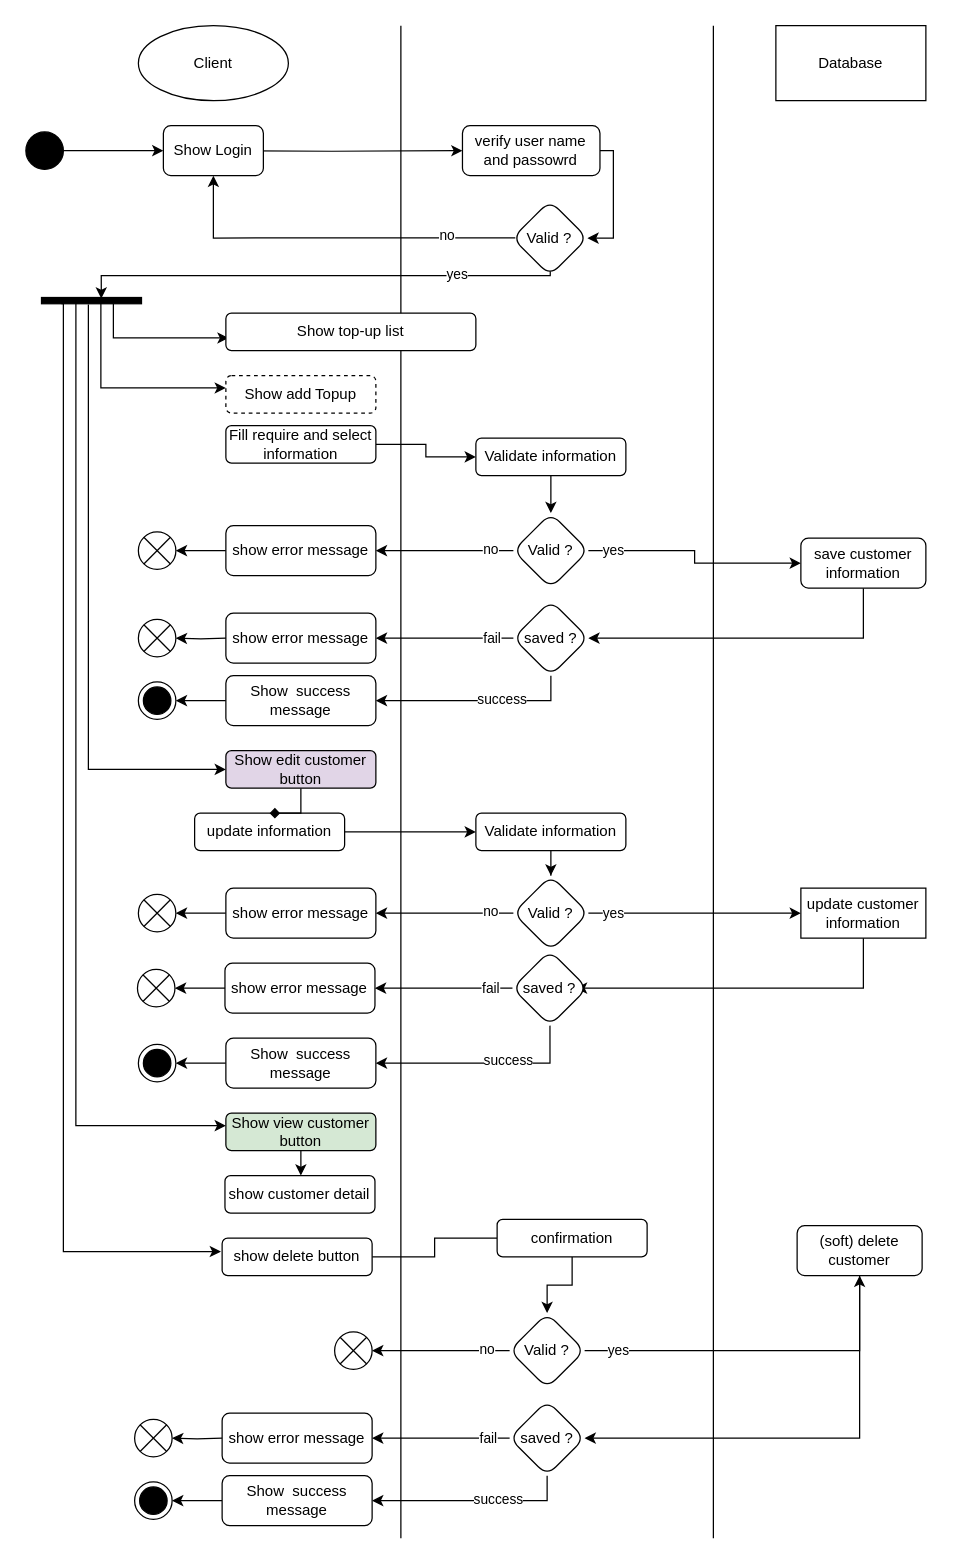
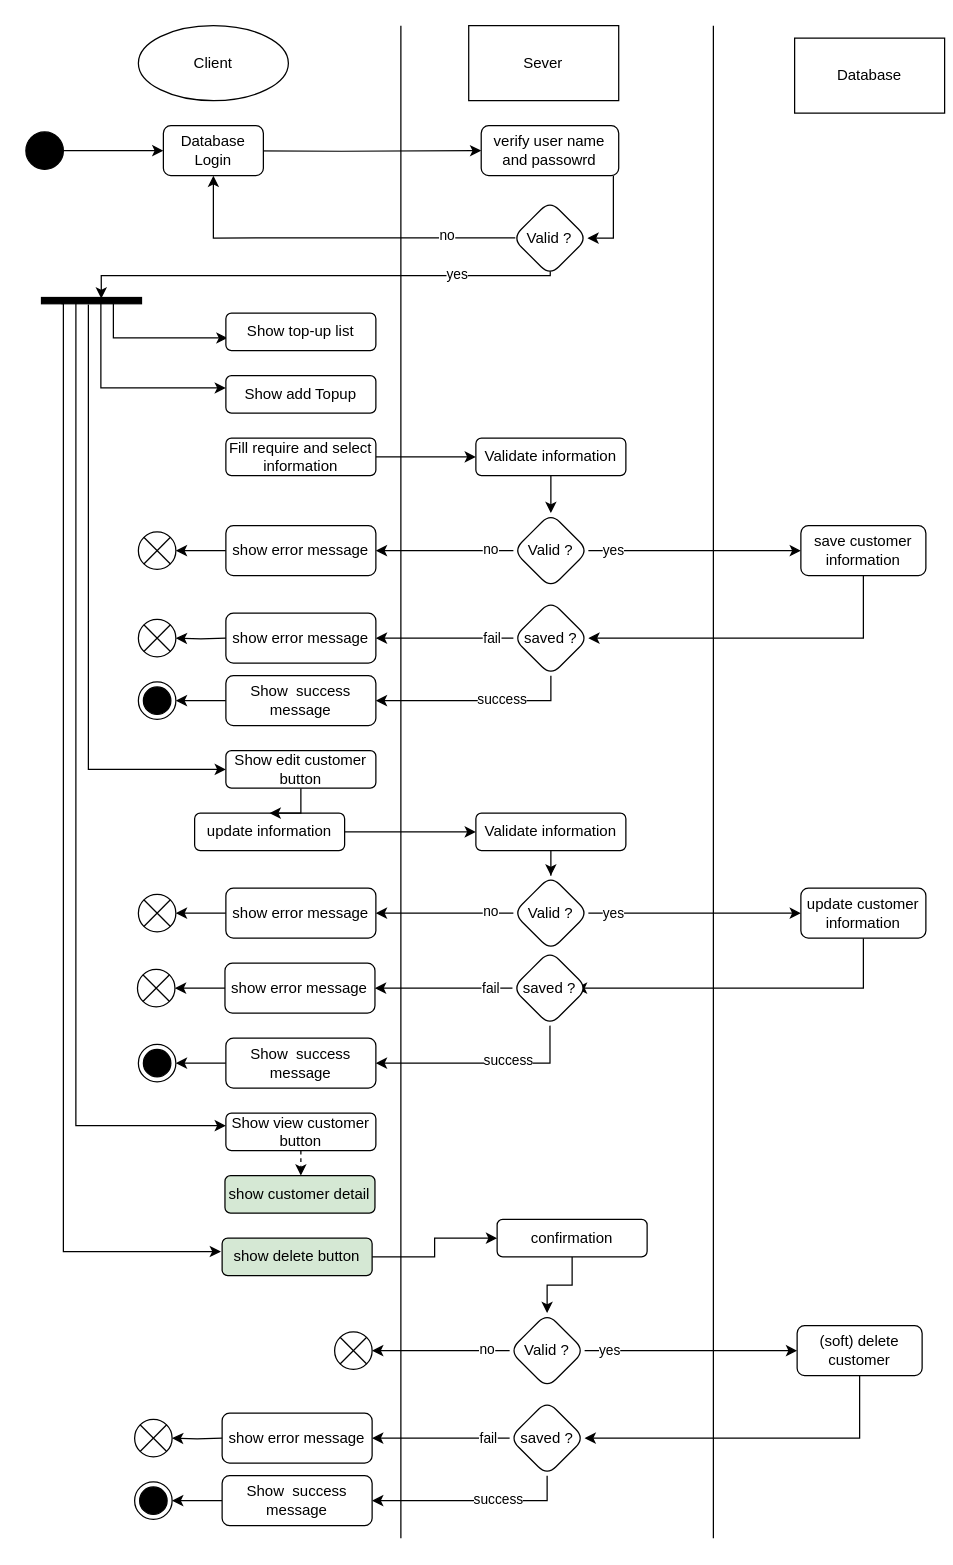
node "Sever": added
node "Database": moved (851, 63) -> (869, 76)
node "Show Login": label "Show Login" -> "Database Login"
node "verify user name and passowrd": moved (531, 151) -> (550, 151)
node "Show top-up list": size 250x38 -> 150x38
node "Show add Topup": style dashed -> solid
node "Fill require and select information": moved (301, 444) -> (301, 457)
node "save customer information": moved (863, 563) -> (863, 551)
node "Show edit customer button": fillcolor #e1d5e7 -> #ffffff
edge "Show edit customer button" -> "update information": arrowhead diamond -> classic
node "update customer information": shape rectangle -> rounded rectangle
node "Show view customer button": fillcolor #d5e8d4 -> #ffffff
edge "Show view customer button" -> "show customer detail": style solid -> dashed
node "show customer detail": fillcolor #ffffff -> #d5e8d4
edge "confirmation" -- "show delete button": arrowhead none -> classic
node "(soft) delete customer": moved (859, 1251) -> (859, 1351)
node "show delete button": fillcolor #ffffff -> #d5e8d4
